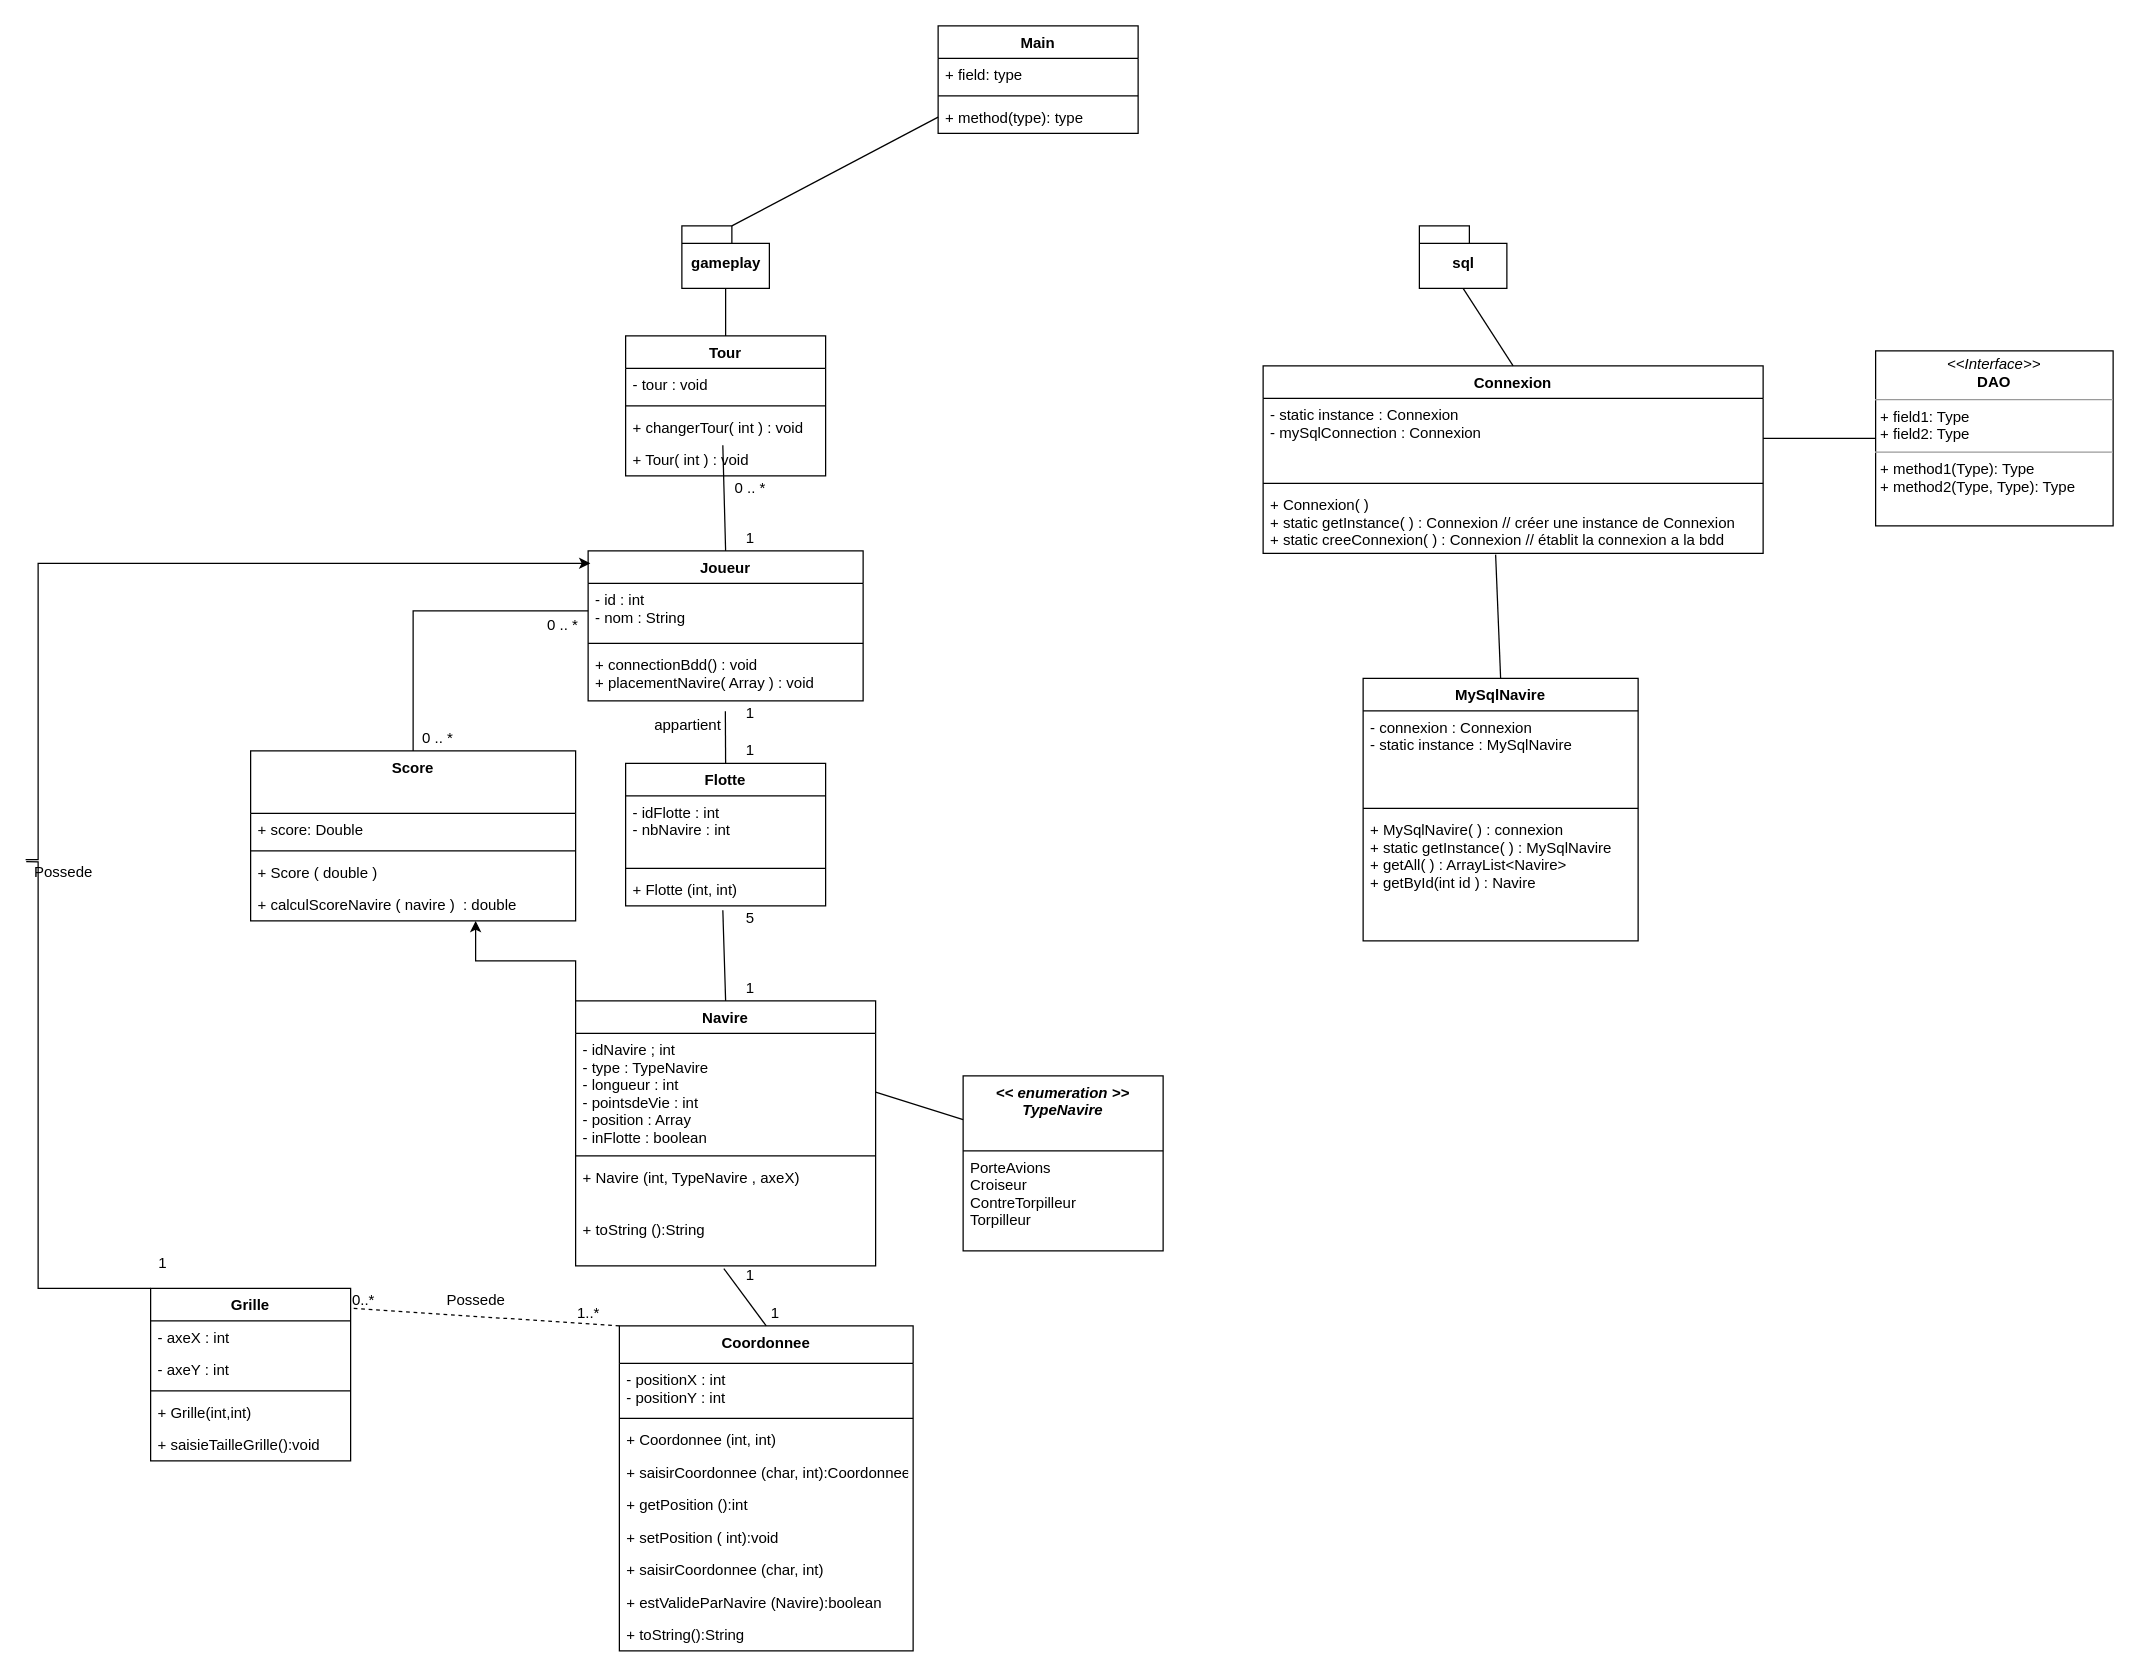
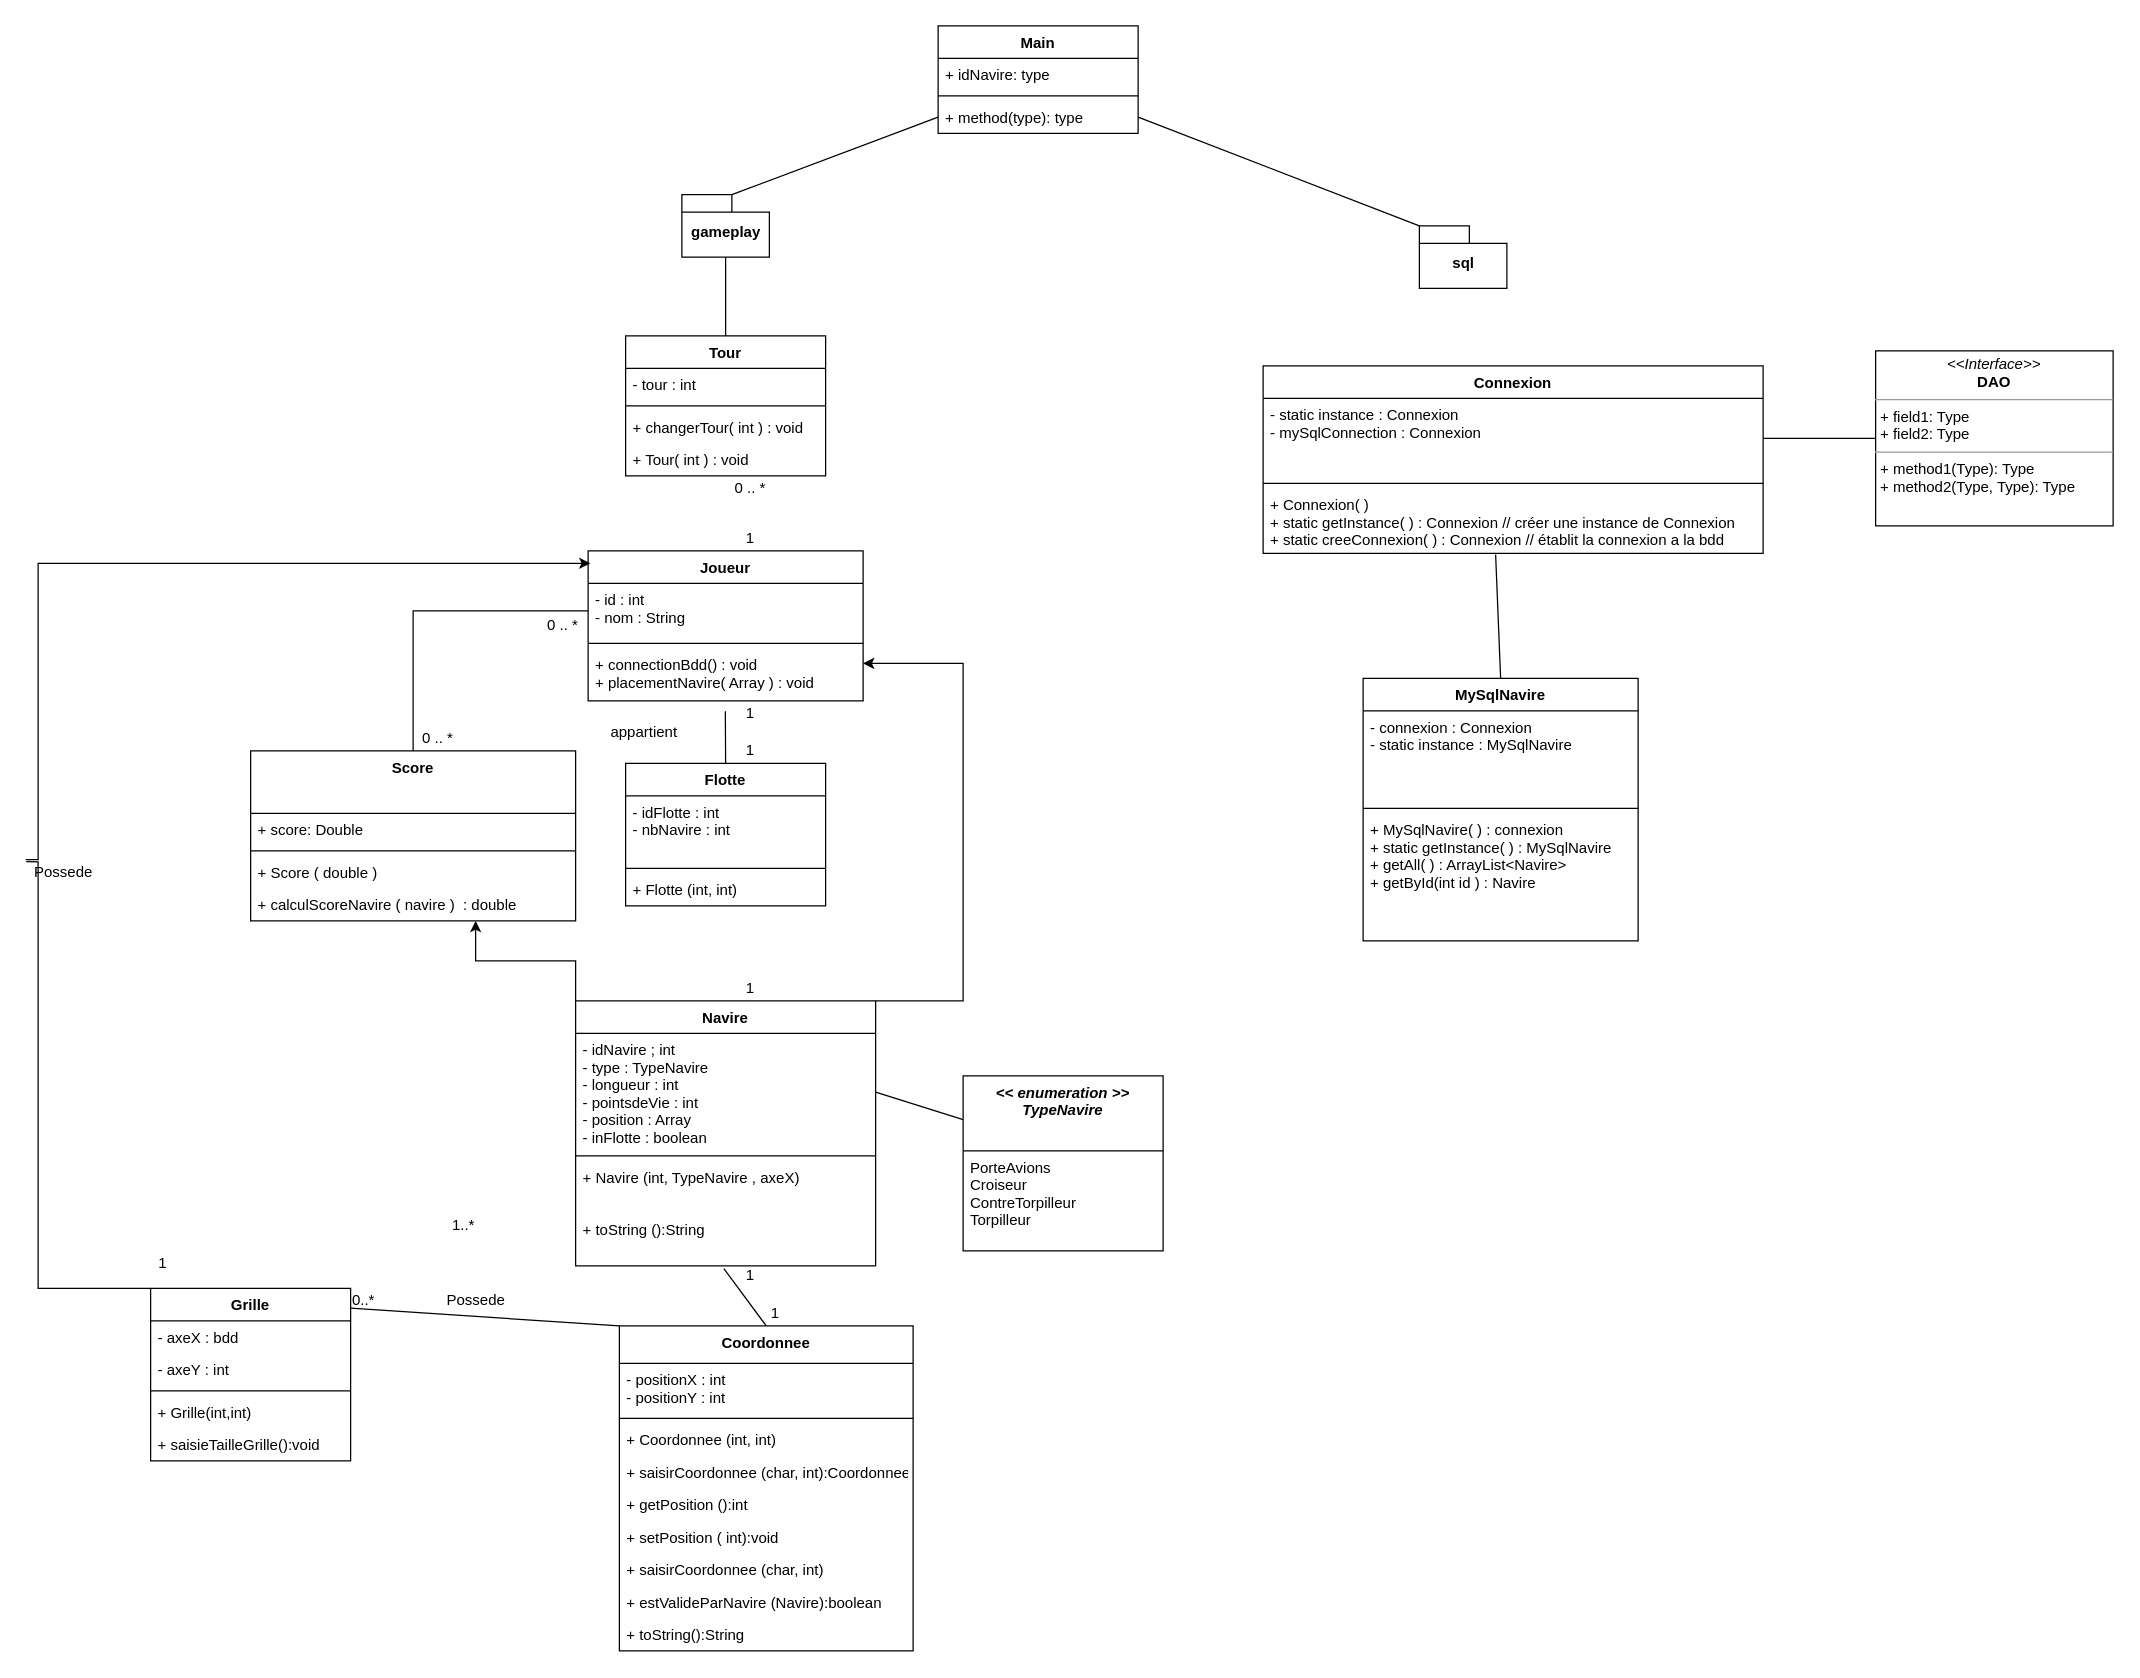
node "+ field: type": label "+ field: type" -> "+ idNavire: type"
edge "+ method(type): type" -- "sql": added
node "gameplay": moved (726, 257) -> (726, 226)
edge "sql" -- "Connexion": removed
node "- tour : void": label "- tour : void" -> "- tour : int"
edge "+ changerTour( int ) : void" -- "Joueur": removed
node "appartient": moved (688, 726) -> (644, 732)
edge "Navire" -> "Joueur": added
node "5": removed
edge "+ Flotte (int, int)" -- "Navire": removed
node "1..*": moved (588, 1313) -> (463, 1226)
edge "Grille" -- "Coordonnee": style dashed -> solid
node "- axeX : int": label "- axeX : int" -> "- axeX : bdd"
